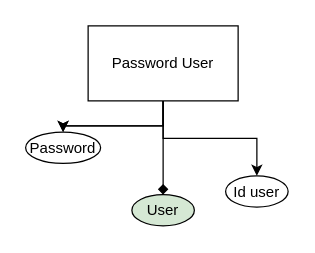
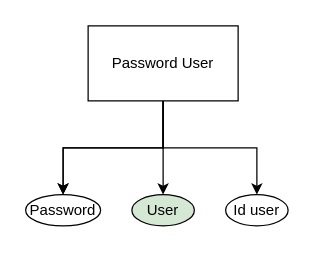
node "Password": moved (63, 148) -> (63, 210)
edge "Password User" -> "User": arrowhead diamond -> classic
node "Id user": moved (257, 191) -> (257, 210)
